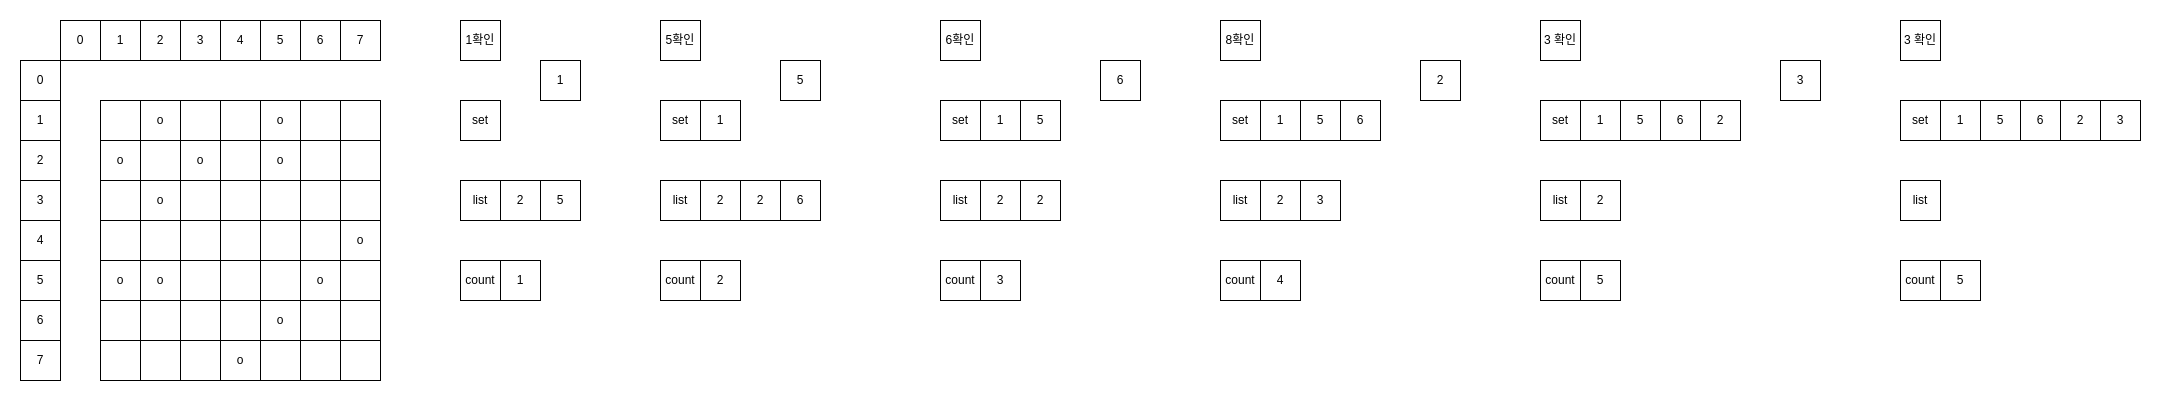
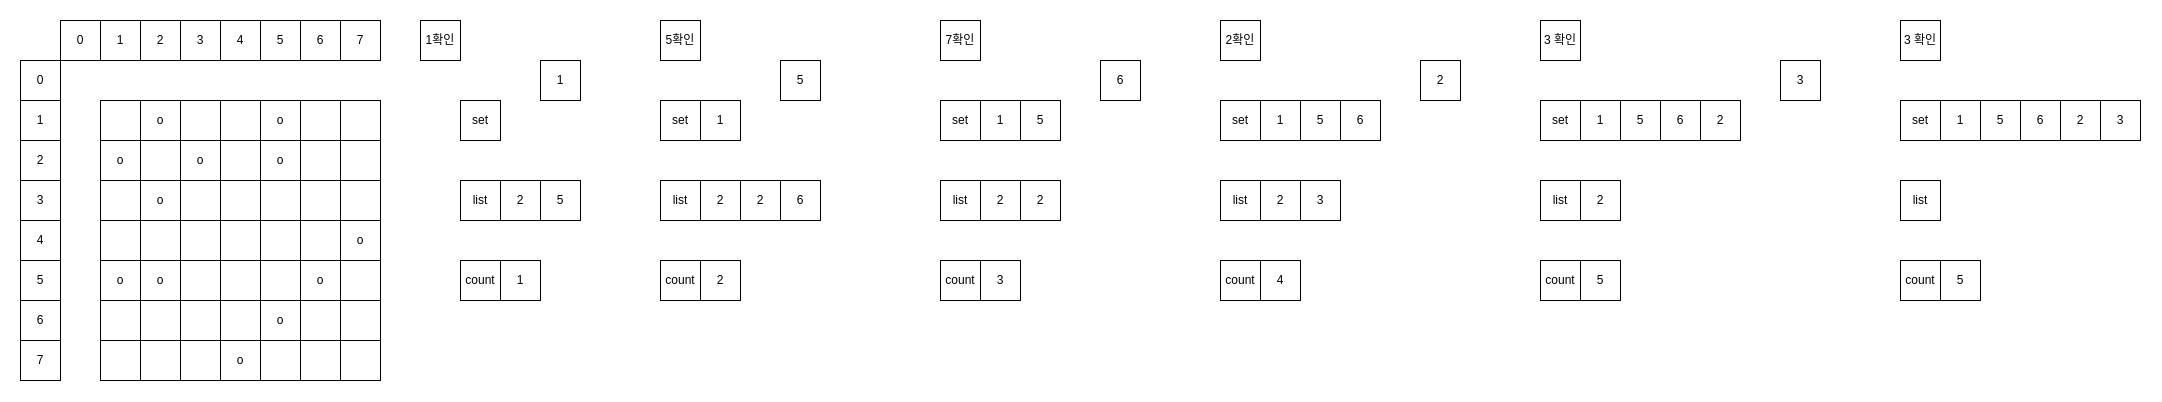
node "1확인": moved (481, 41) -> (441, 41)
node "6확인": label "6확인" -> "7확인"
node "8확인": label "8확인" -> "2확인"
